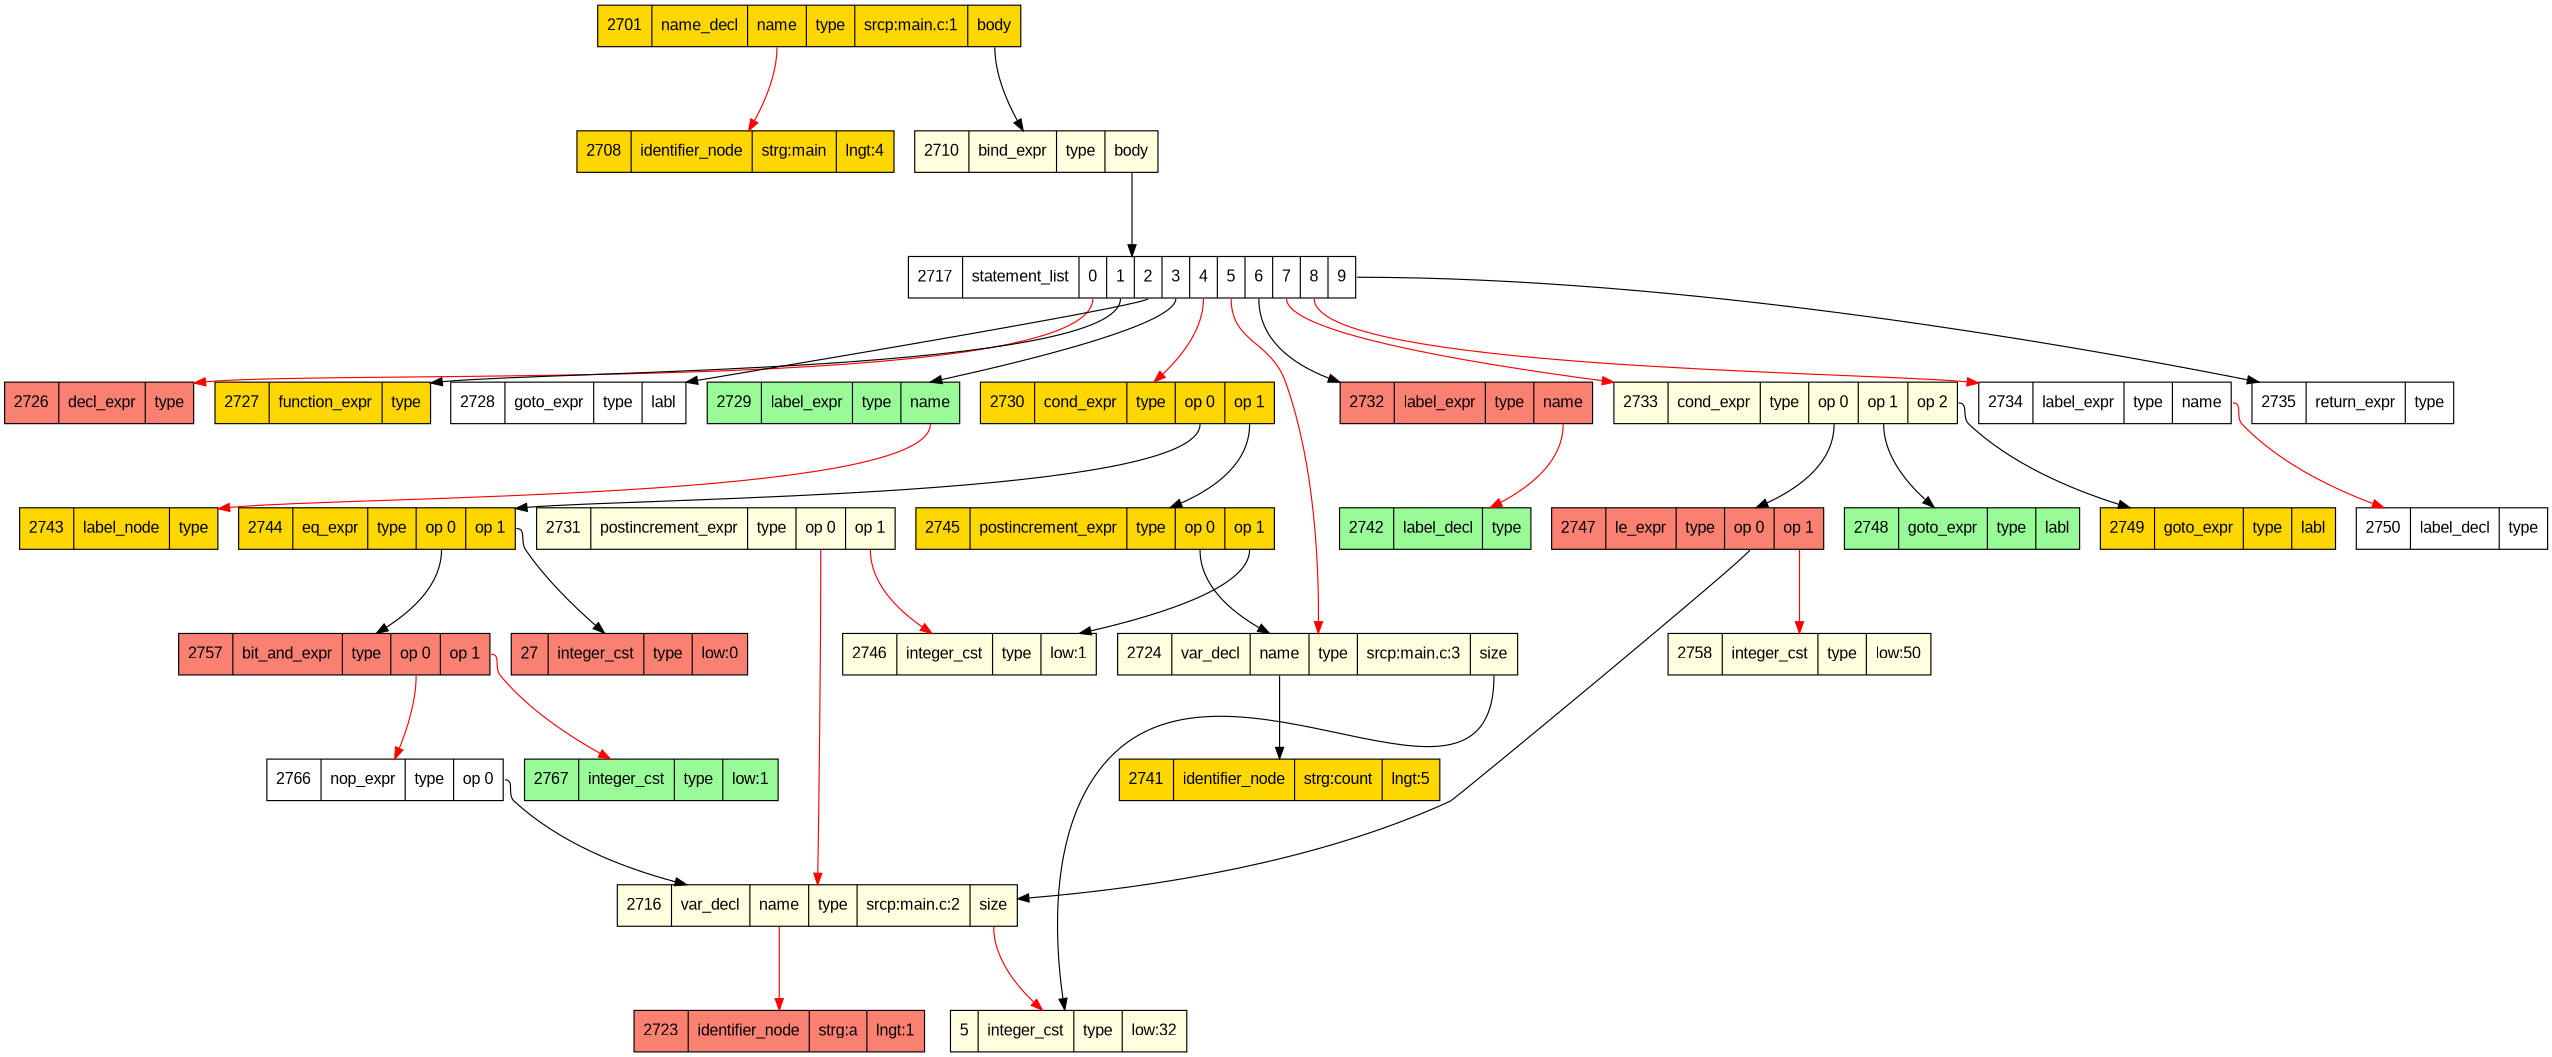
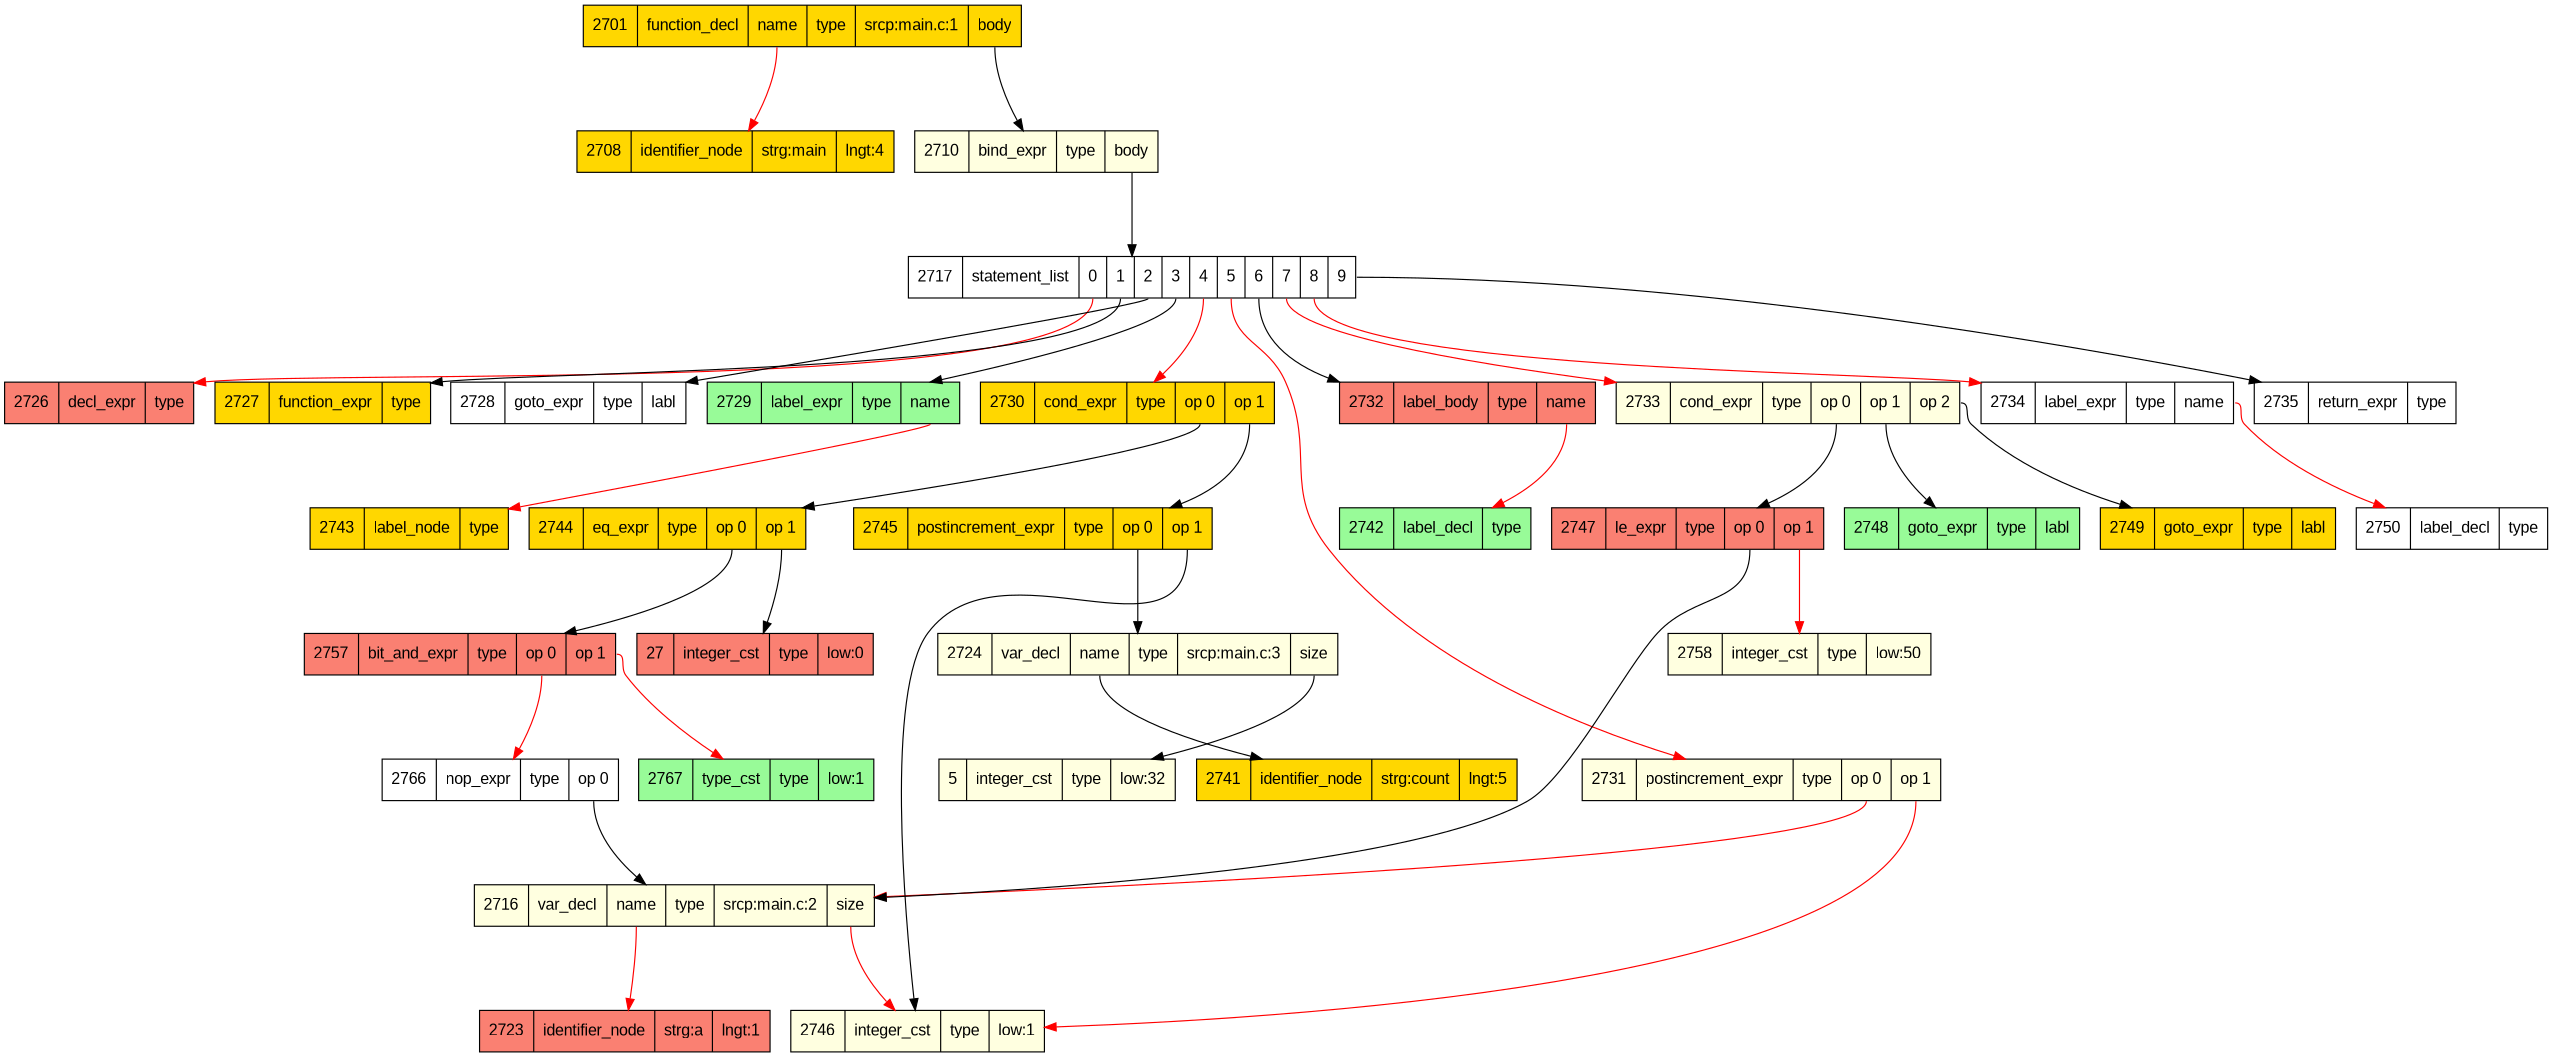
node "2701": text "name_decl" -> "function_decl"
node "2732": text "label_expr" -> "label_body"
edge "2717" -> "2724": now "2717" -> "2731"
node "2767": text "integer_cst" -> "type_cst"
edge "2716" -> "5": now "2716" -> "2746"
